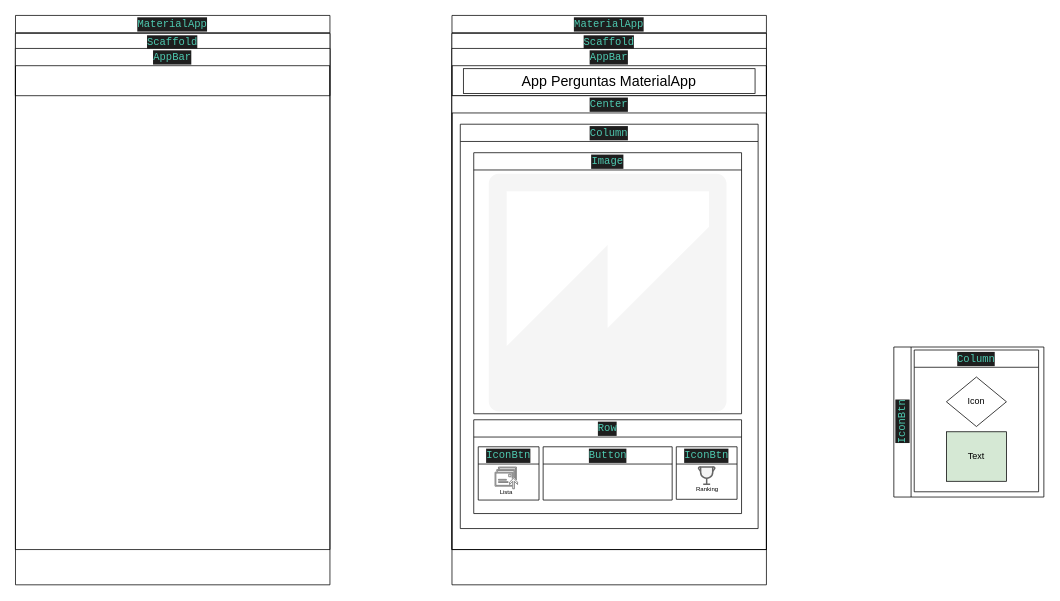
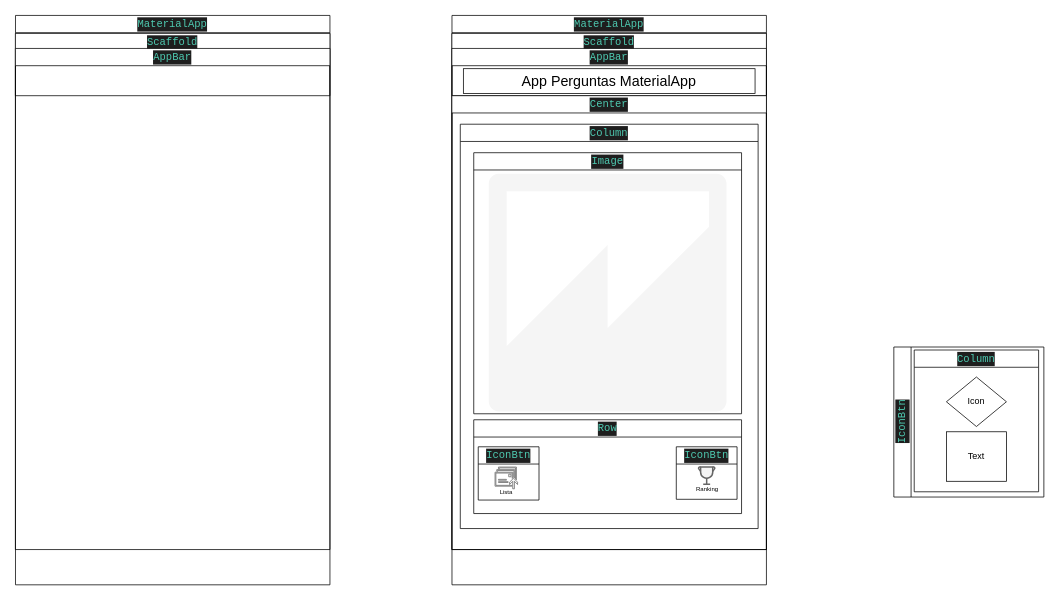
node "Text": fillcolor #d5e8d4 -> #ffffff
node "Button": removed
